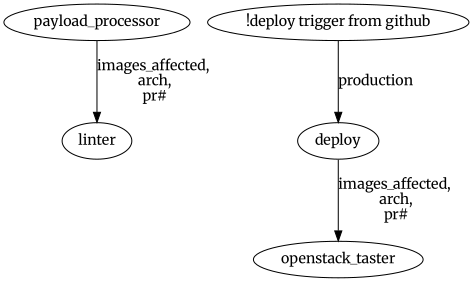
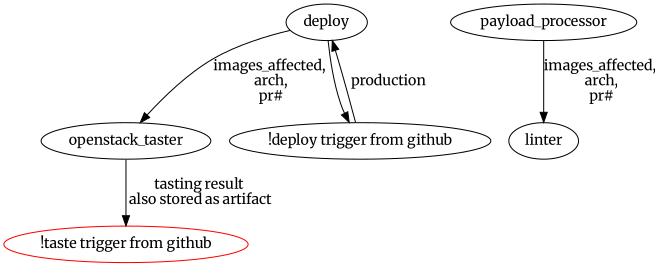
edge "deploy" -> "!deploy trigger from github": added
node "!taste trigger from github": added
